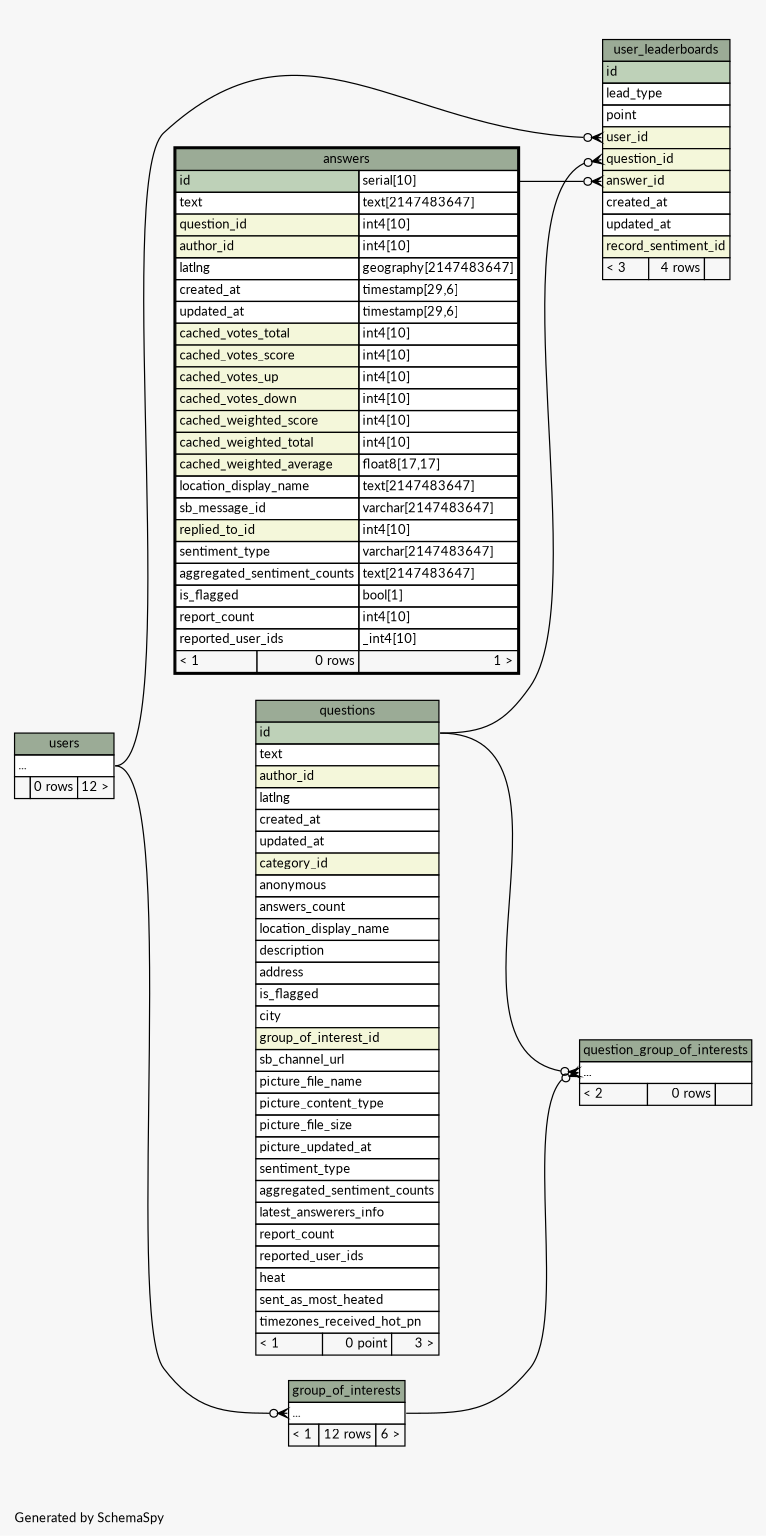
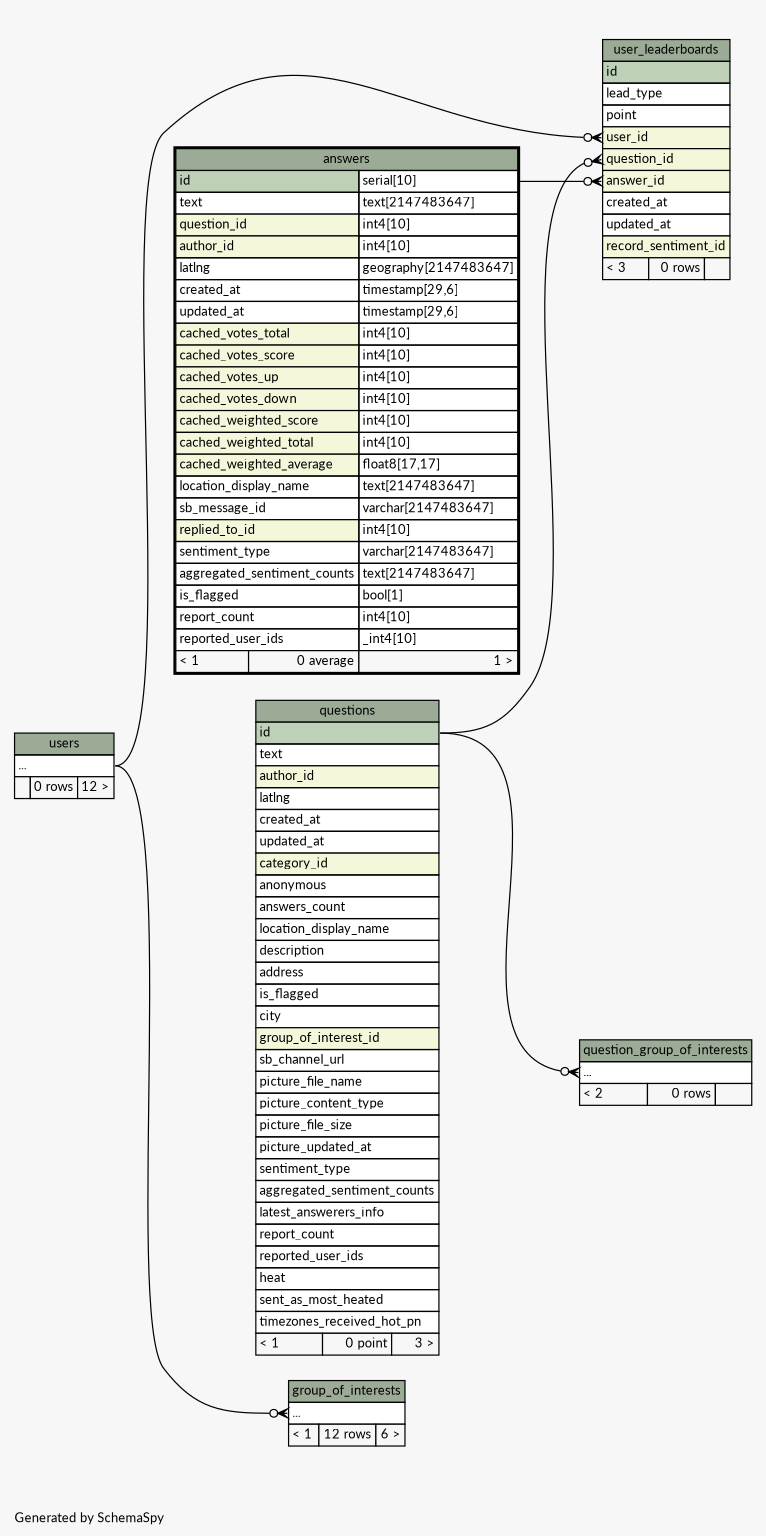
node "user_leaderboards": text "4 rows" -> "0 rows"
node "answers": text "0 rows" -> "0 average"
edge "group_of_interests" -> "question_group_of_interests": removed
